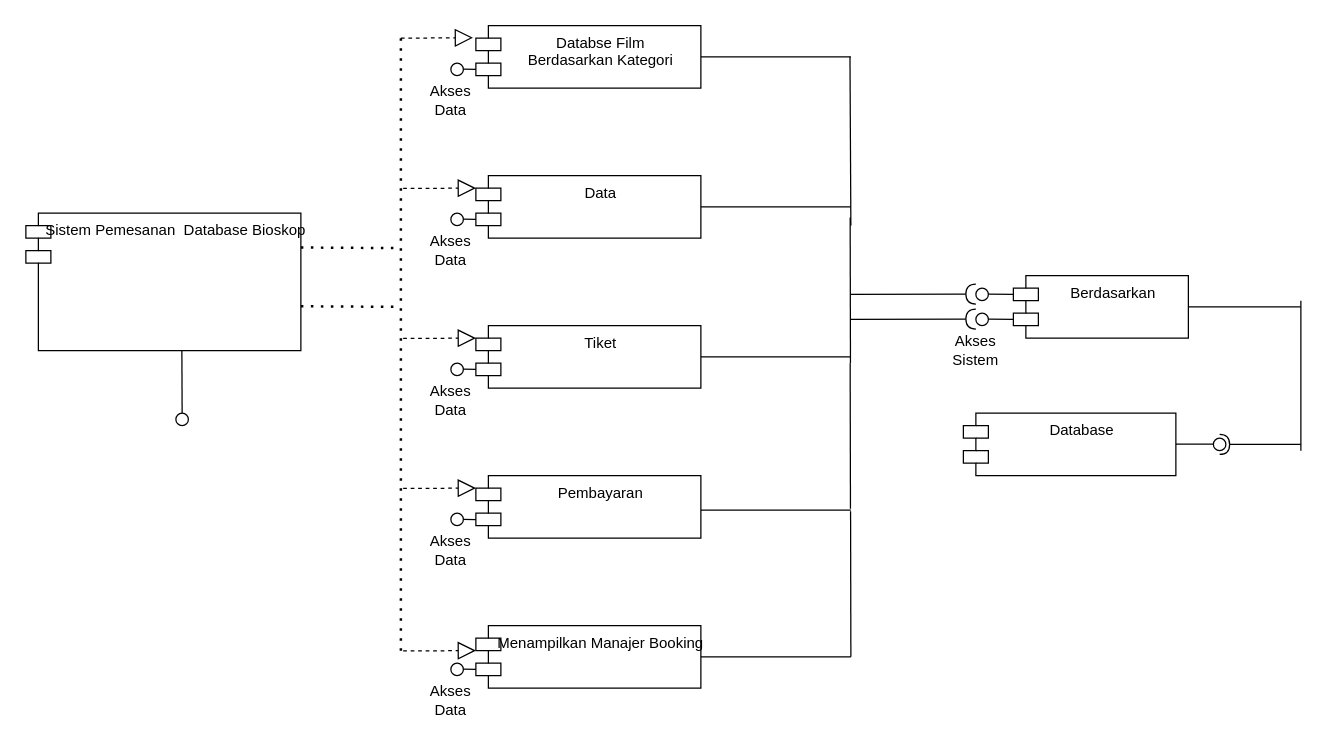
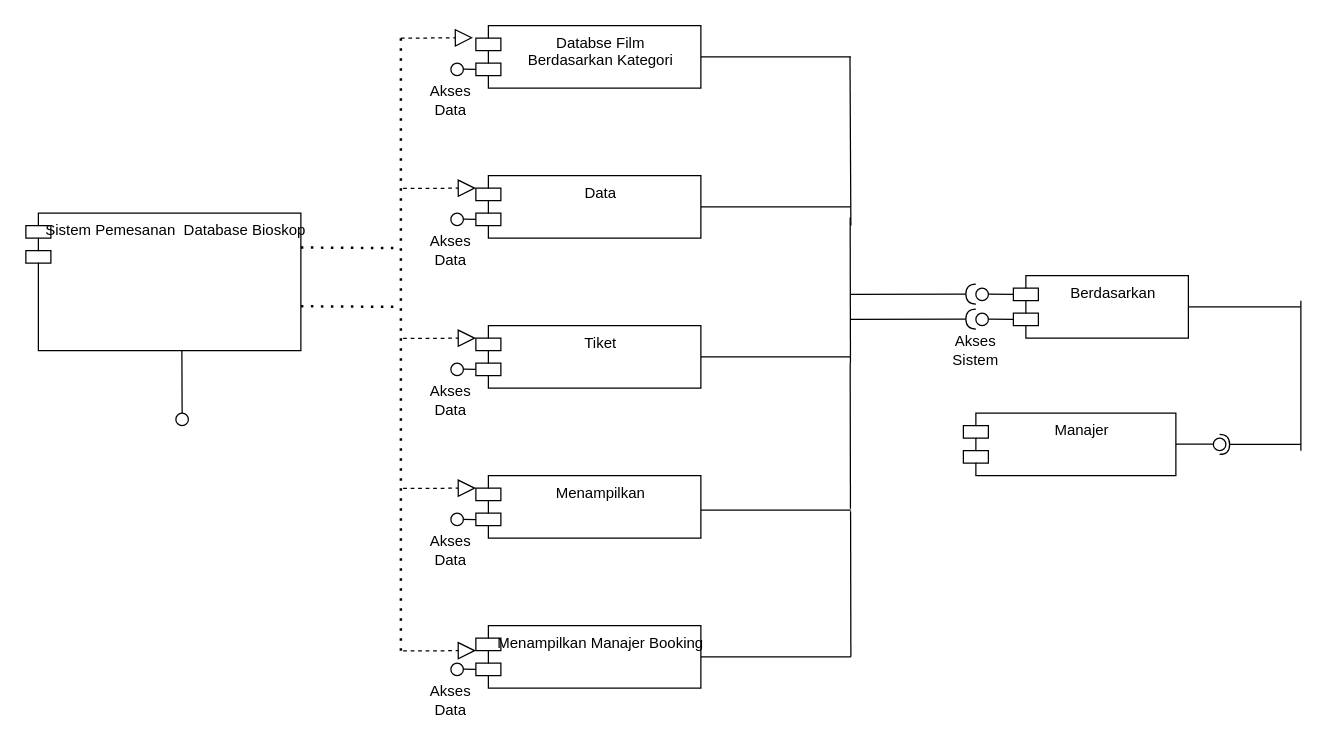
node "Database": label "Database" -> "Manajer"
node "Pembayaran": label "Pembayaran" -> "Menampilkan"
